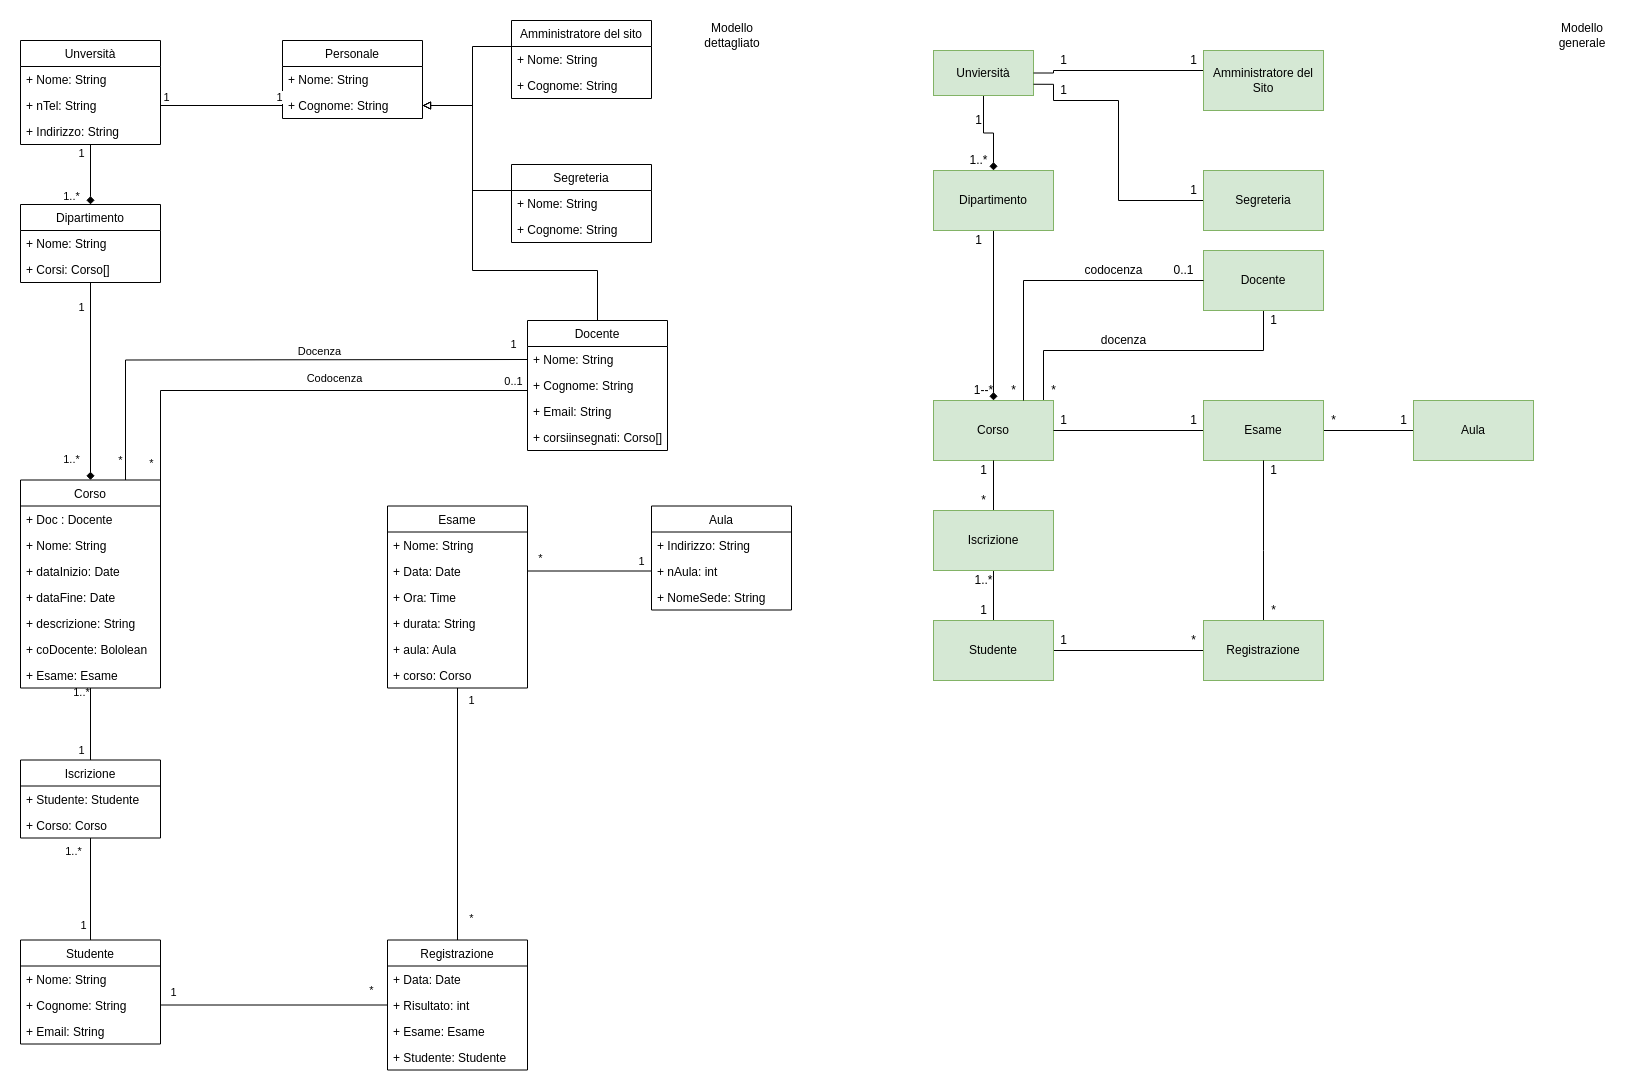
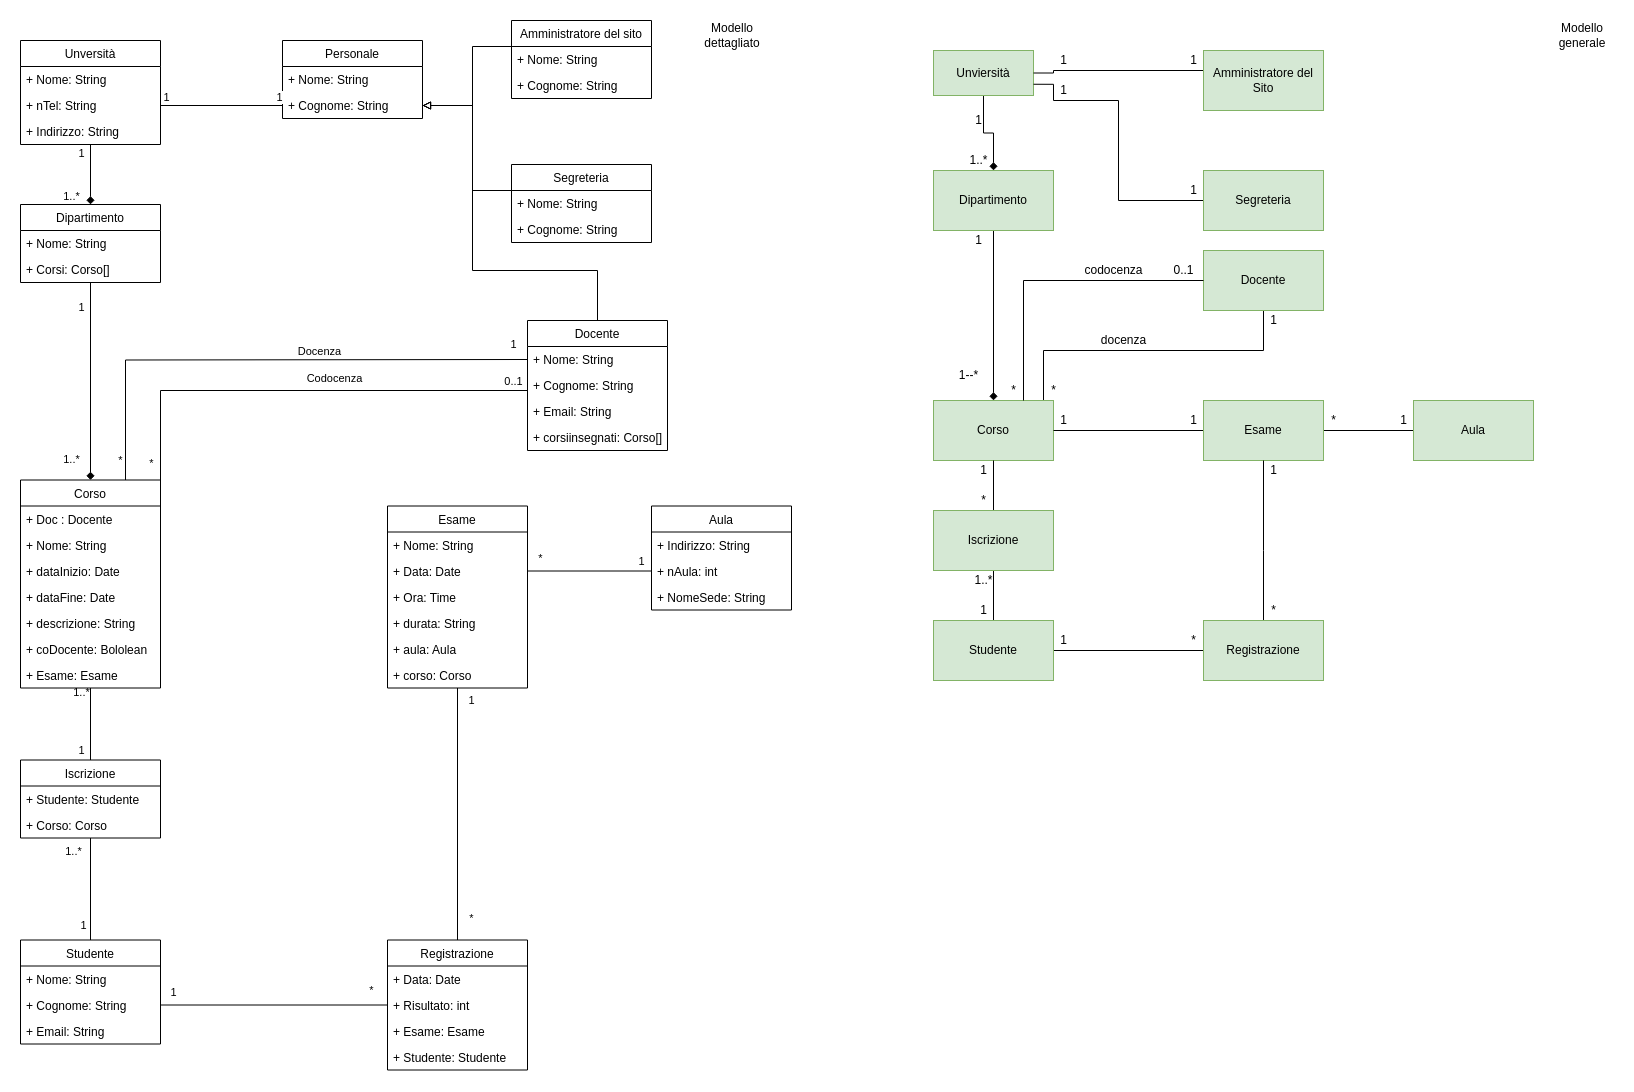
node "1--*": moved (984, 391) -> (969, 376)
